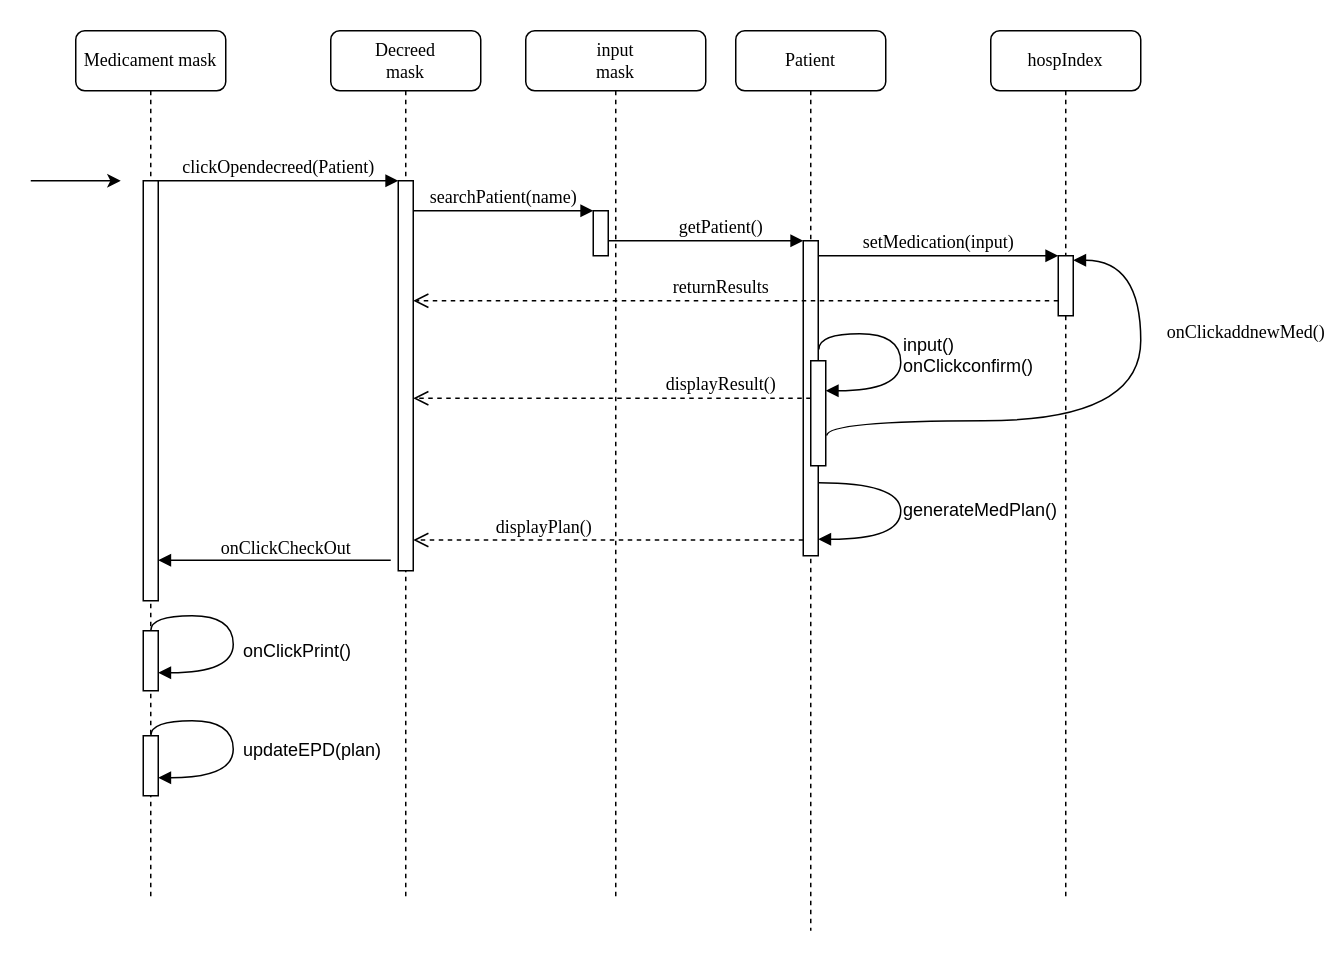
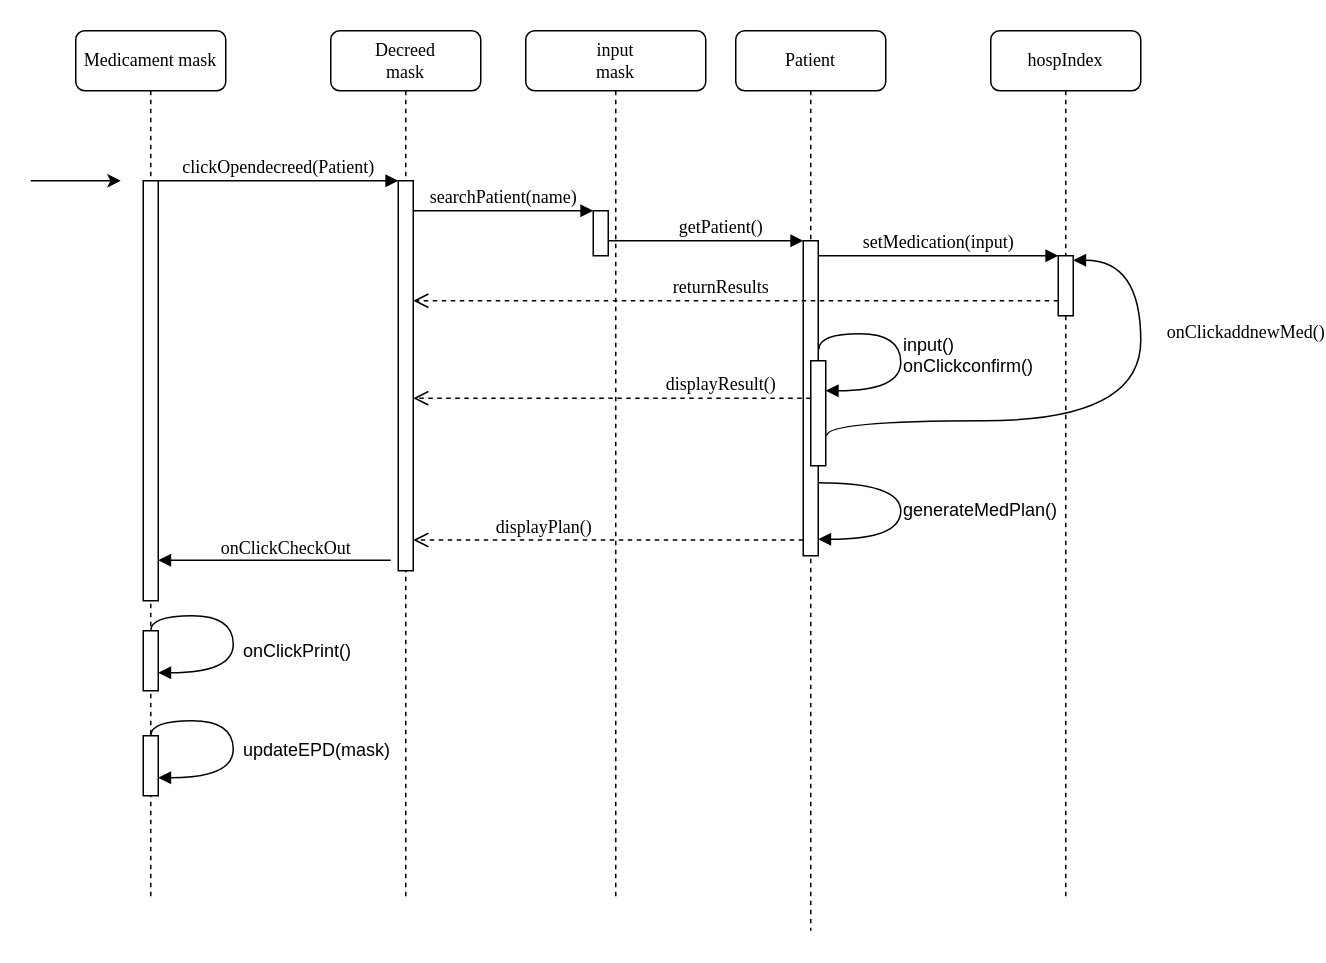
node "updateEPD(plan)": label "updateEPD(plan)" -> "updateEPD(mask)"
